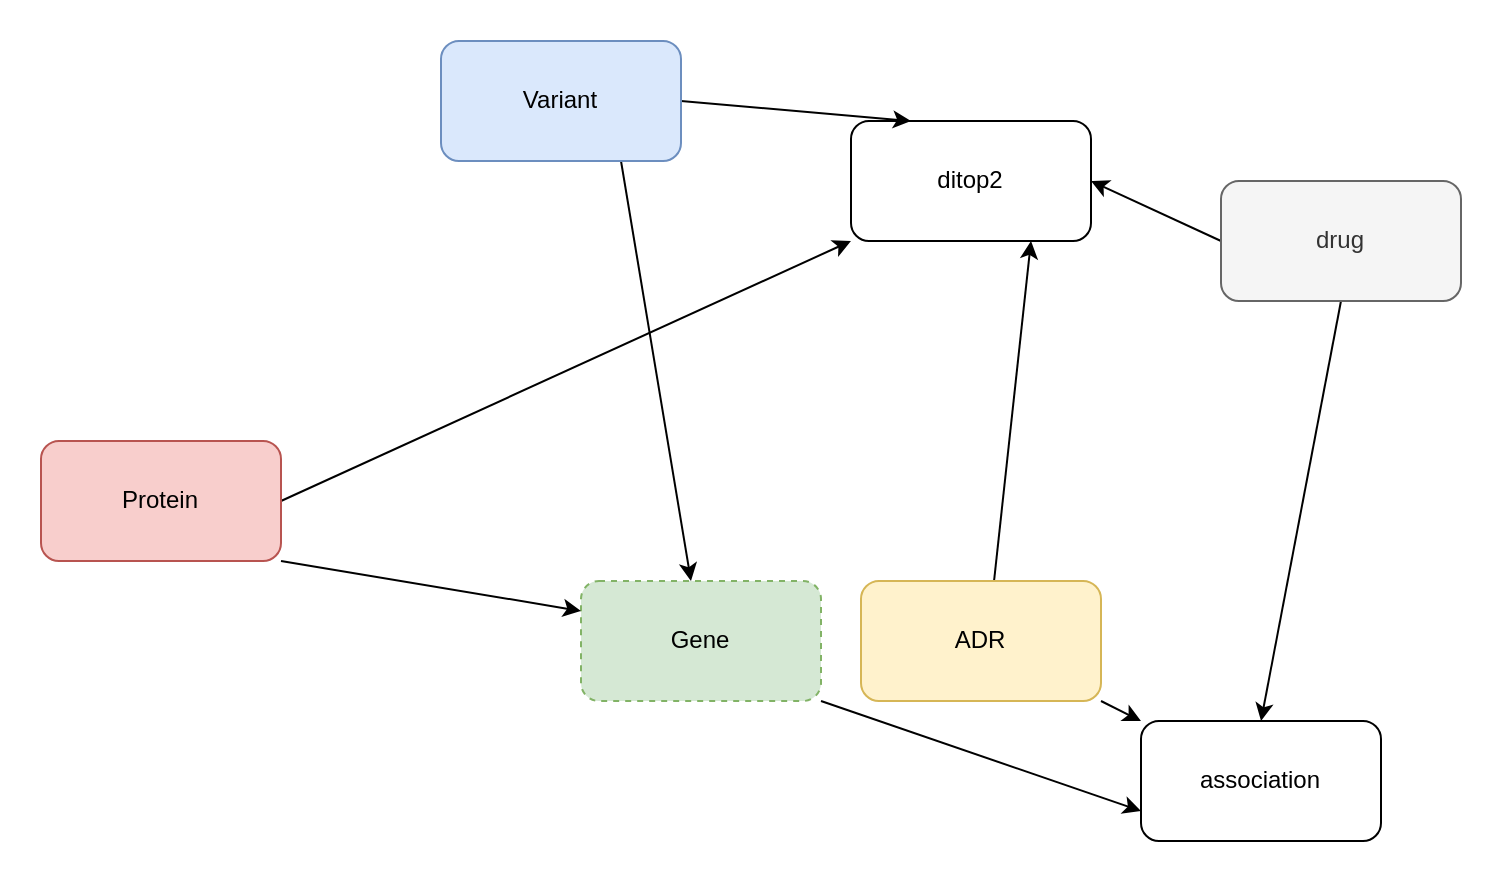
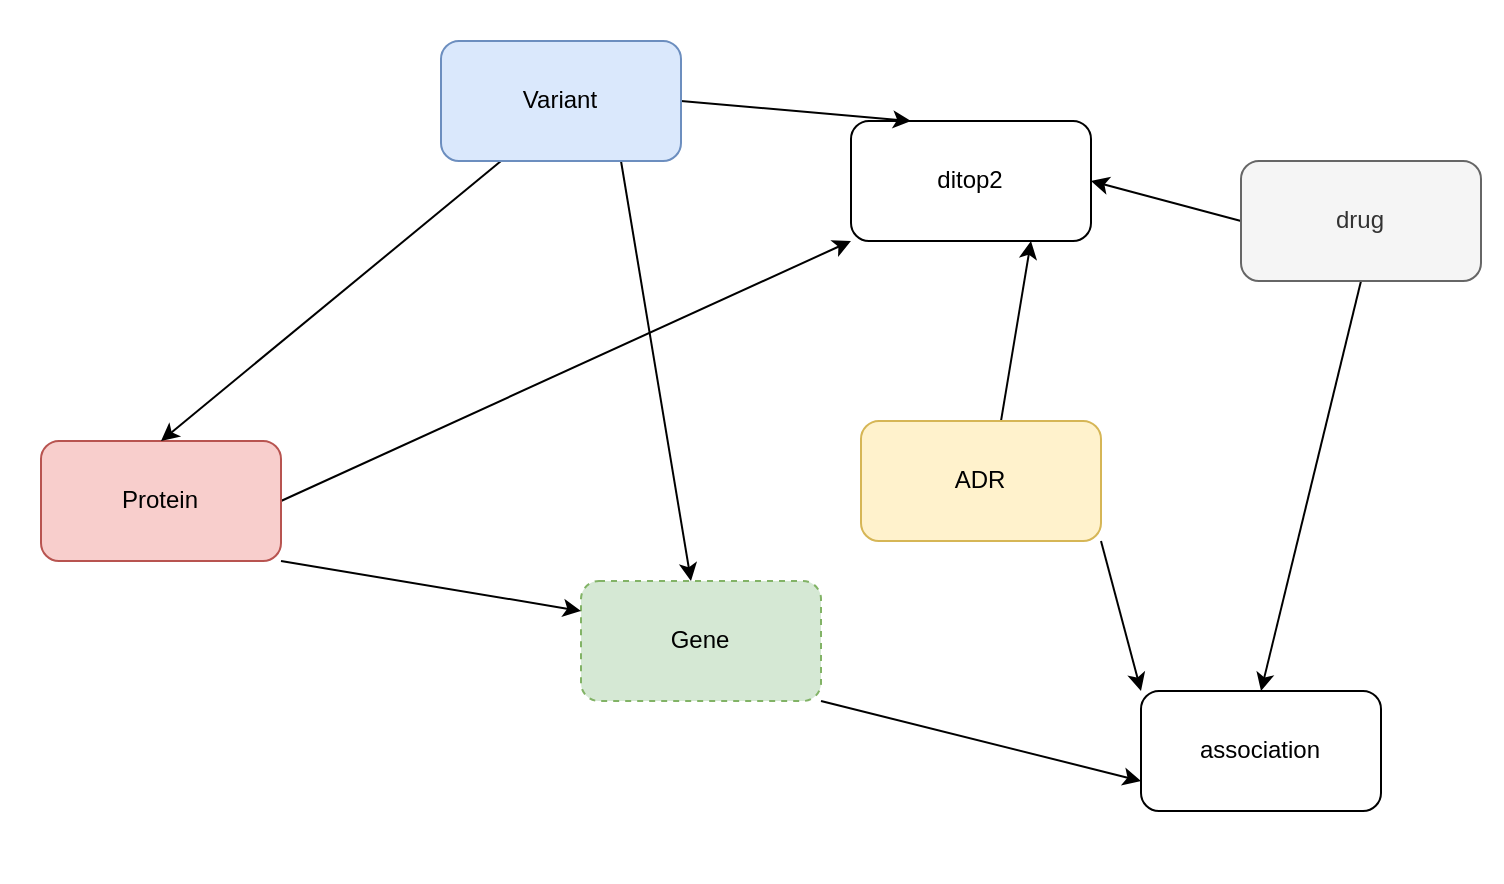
node "drug": moved (1341, 241) -> (1361, 221)
edge "Variant" -> "Protein": added
node "ADR": moved (981, 641) -> (981, 481)
node "association": moved (1261, 781) -> (1261, 751)
